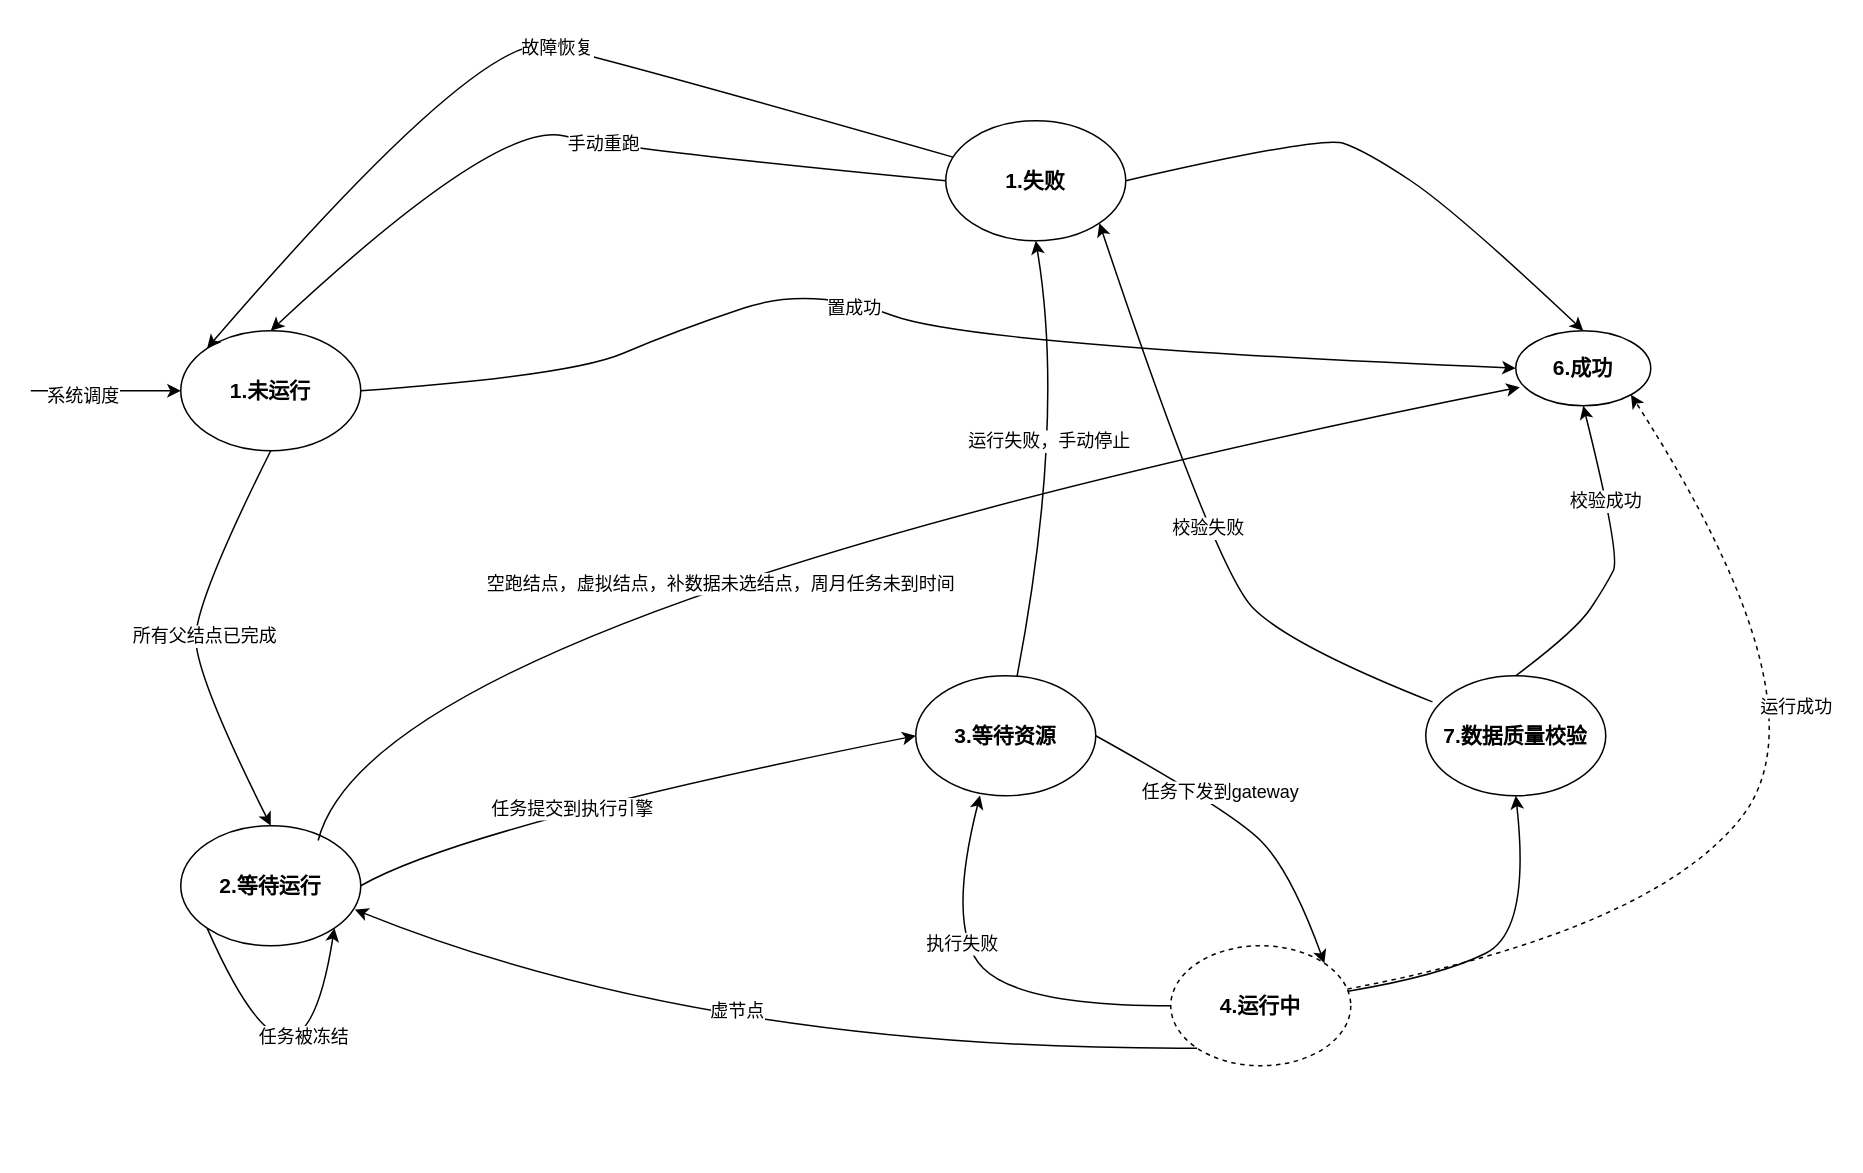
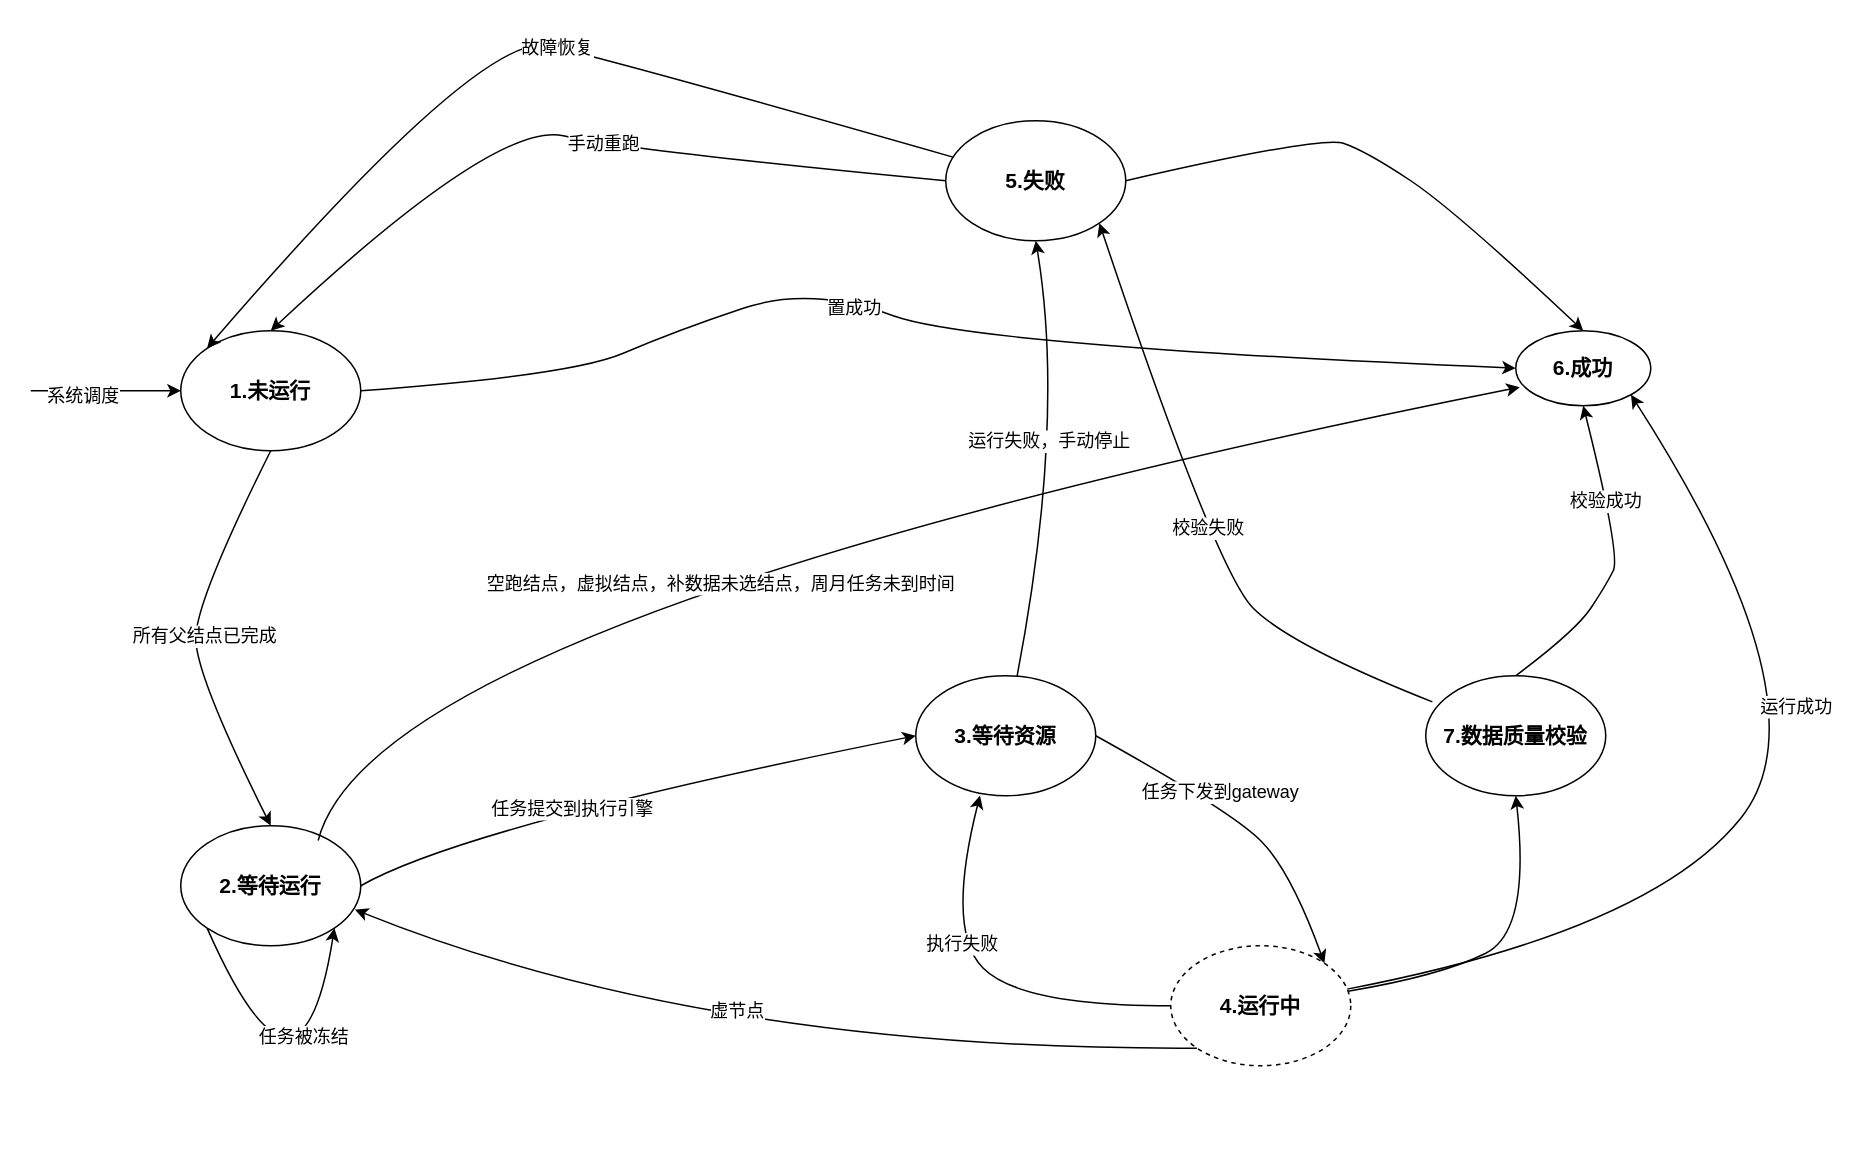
node "1.失败": label "1.失败" -> "5.失败"
edge "4.运行中" -> "6.成功": style dashed -> solid
